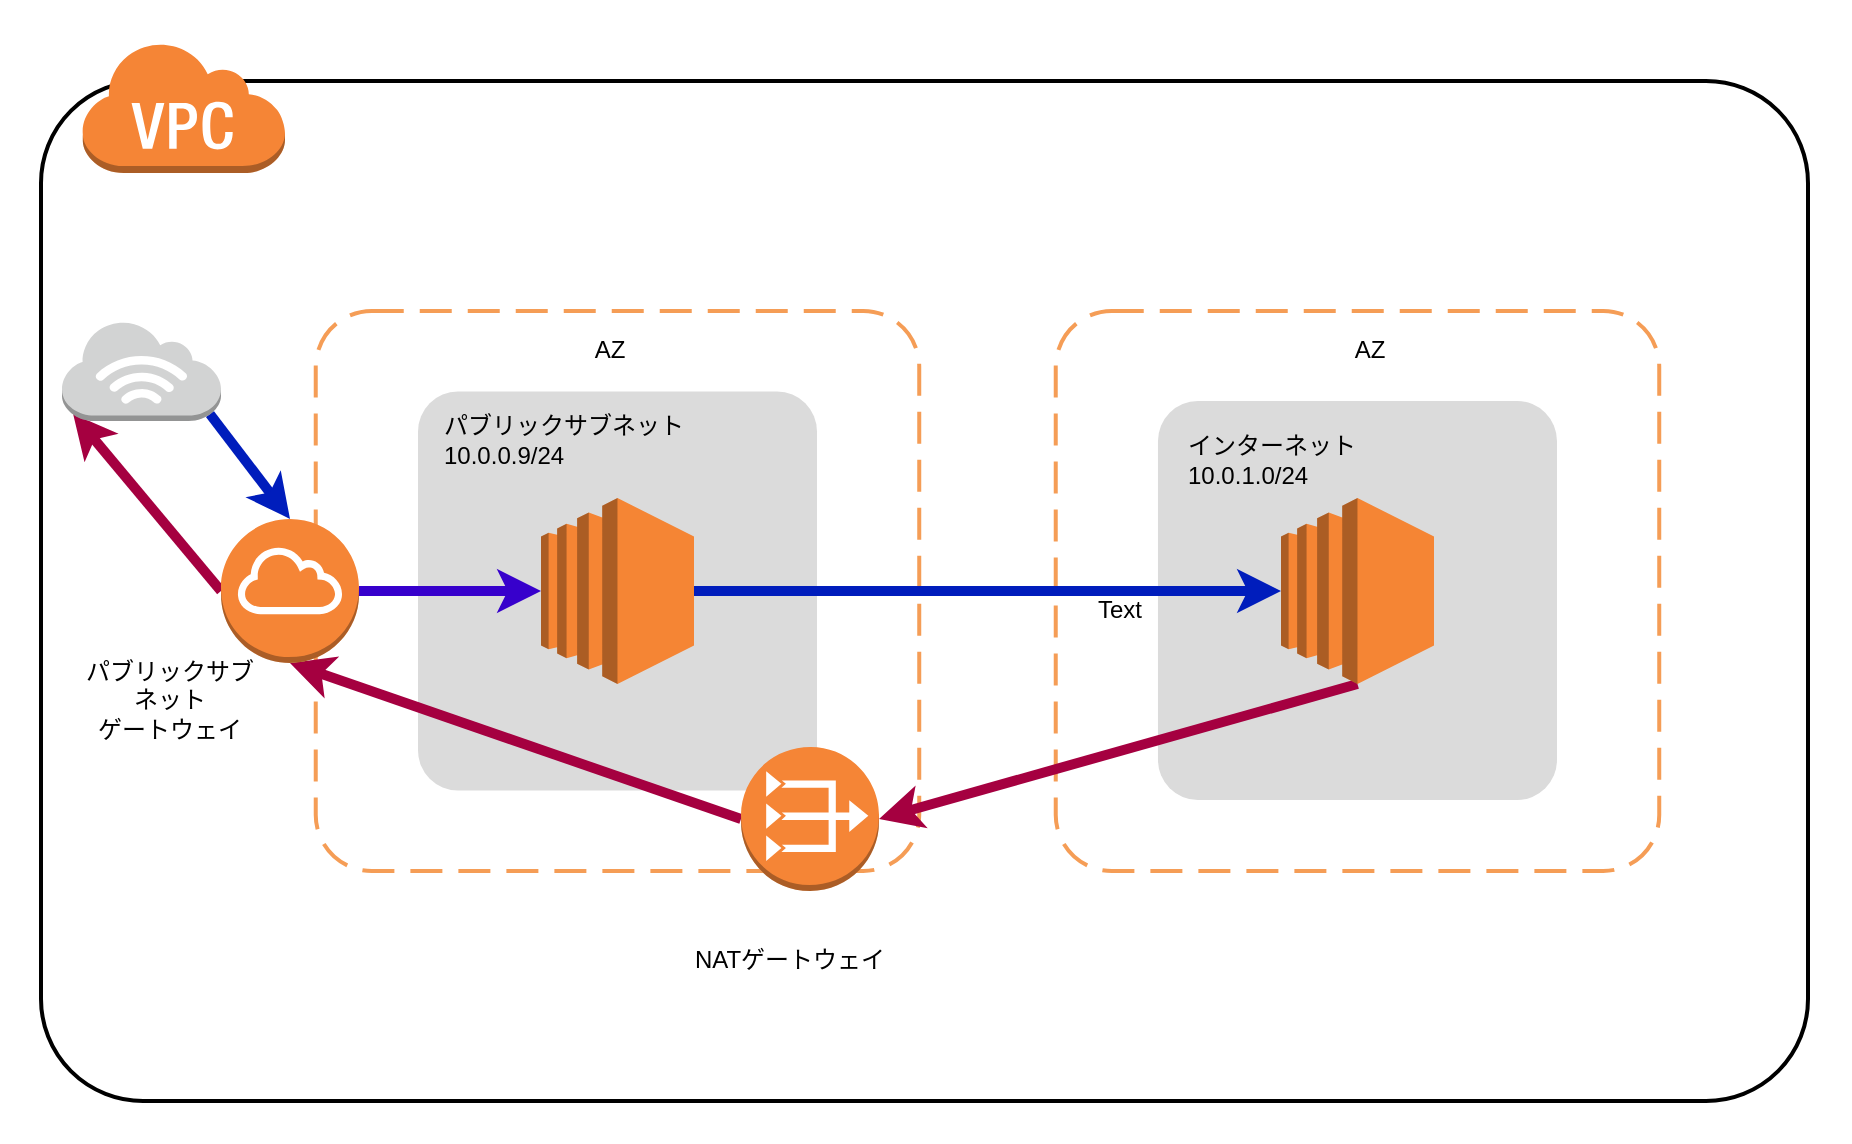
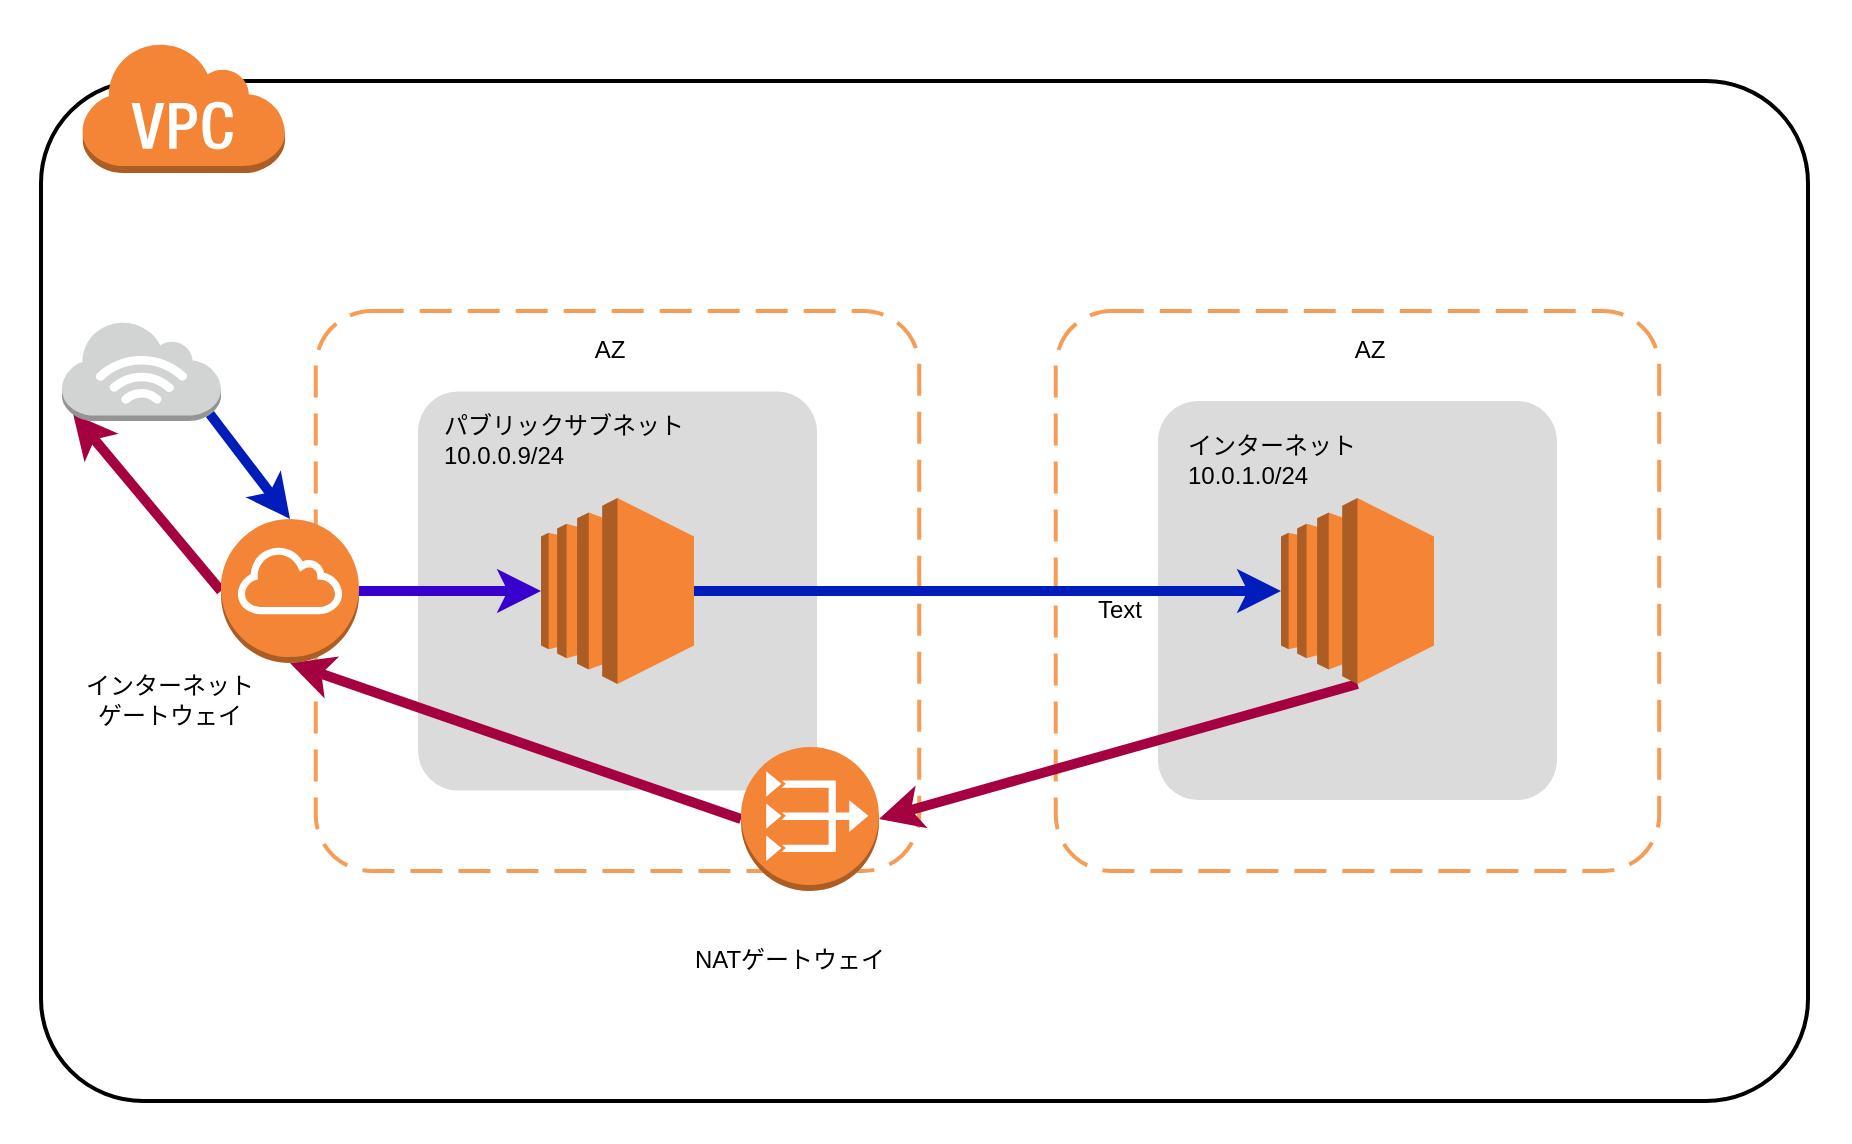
node "パブリックサブネット ゲートウェイ": label "パブリックサブネット ゲートウェイ" -> "インターネット ゲートウェイ"
